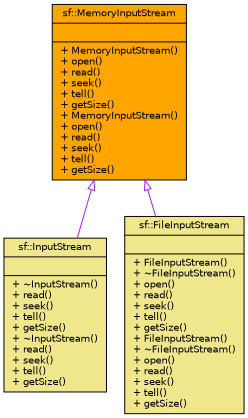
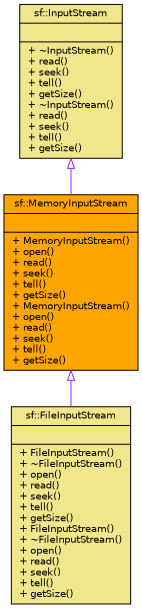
edge "sf::InputStream" -> "sf::MemoryInputStream": reversed
